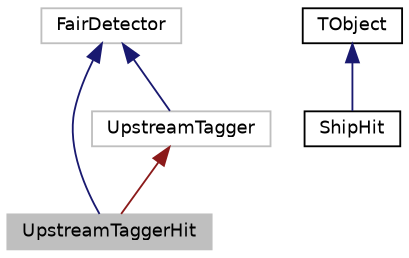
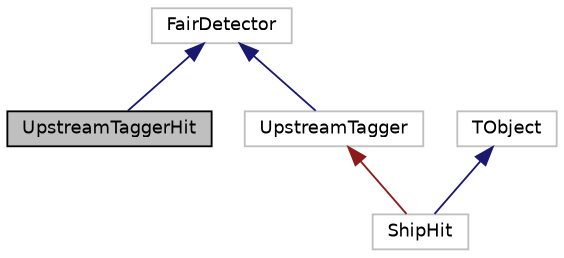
node "TObject": color black -> grey75
node "ShipHit": color black -> grey75
edge "UpstreamTaggerHit" -> "UpstreamTagger": now "ShipHit" -> "UpstreamTagger"
node "UpstreamTaggerHit": color grey75 -> black
